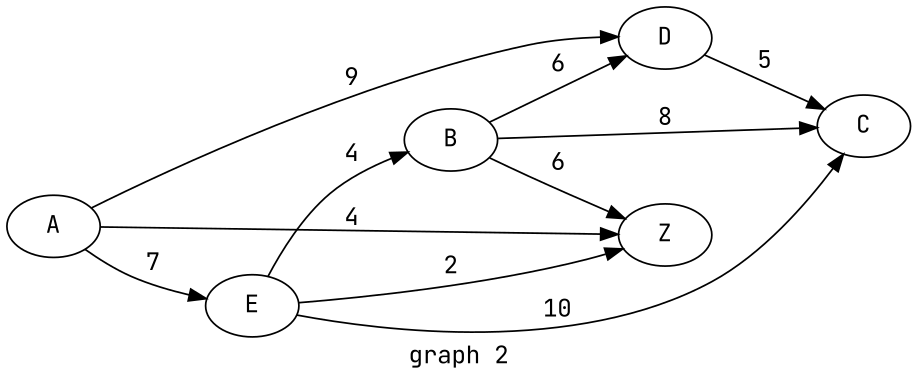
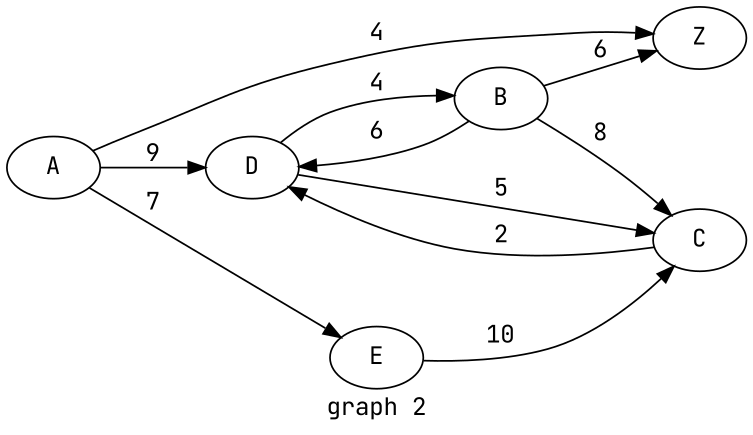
edge "E" -> "B": now "D" -> "B"
edge "C" -> "D": added, label "2"
edge "E" -> "Z": removed, label "2"
